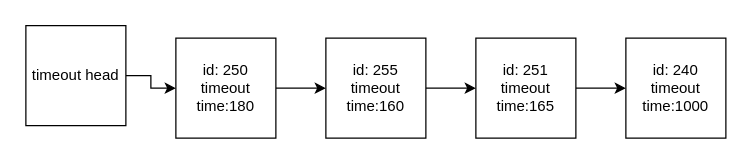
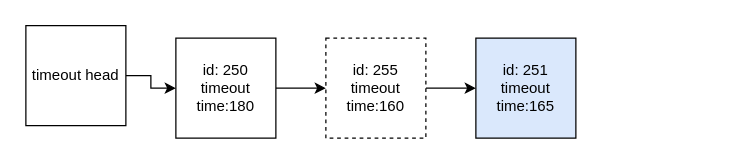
node "id: 255 timeout time:160": style solid -> dashed
node "id: 251 timeout time:165": fillcolor #ffffff -> #dae8fc
edge "id: 251 timeout time:165" -> "id: 240 timeout time:1000": removed
node "id: 240 timeout time:1000": removed
